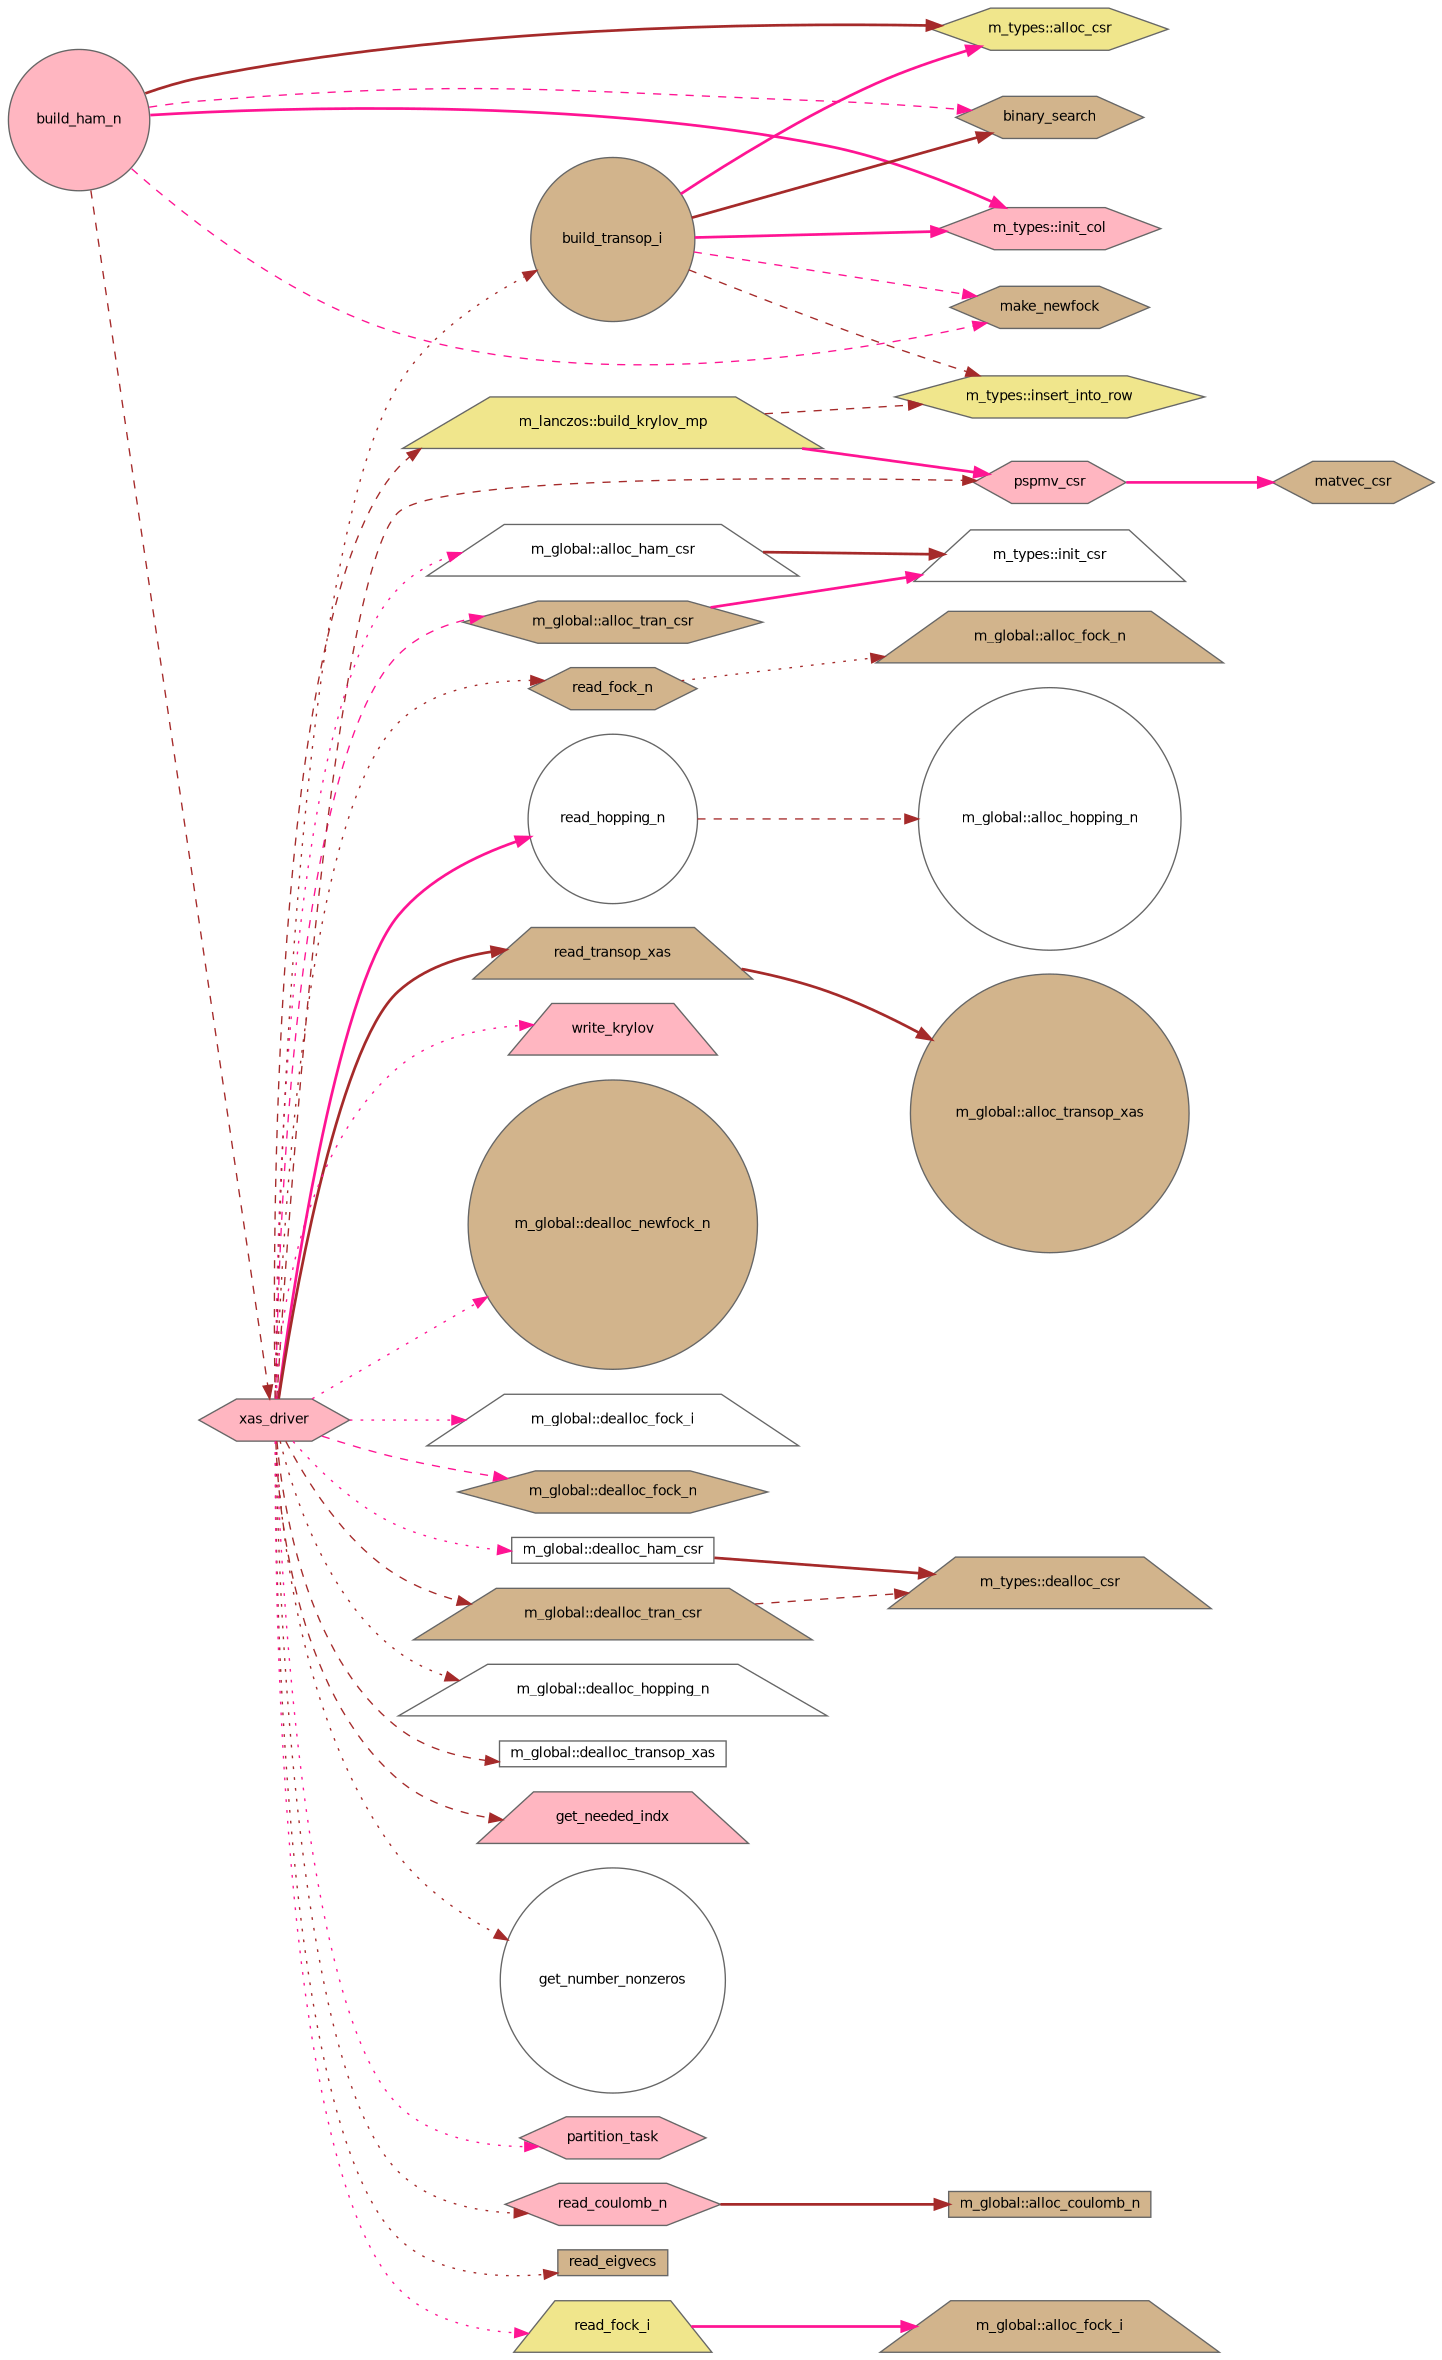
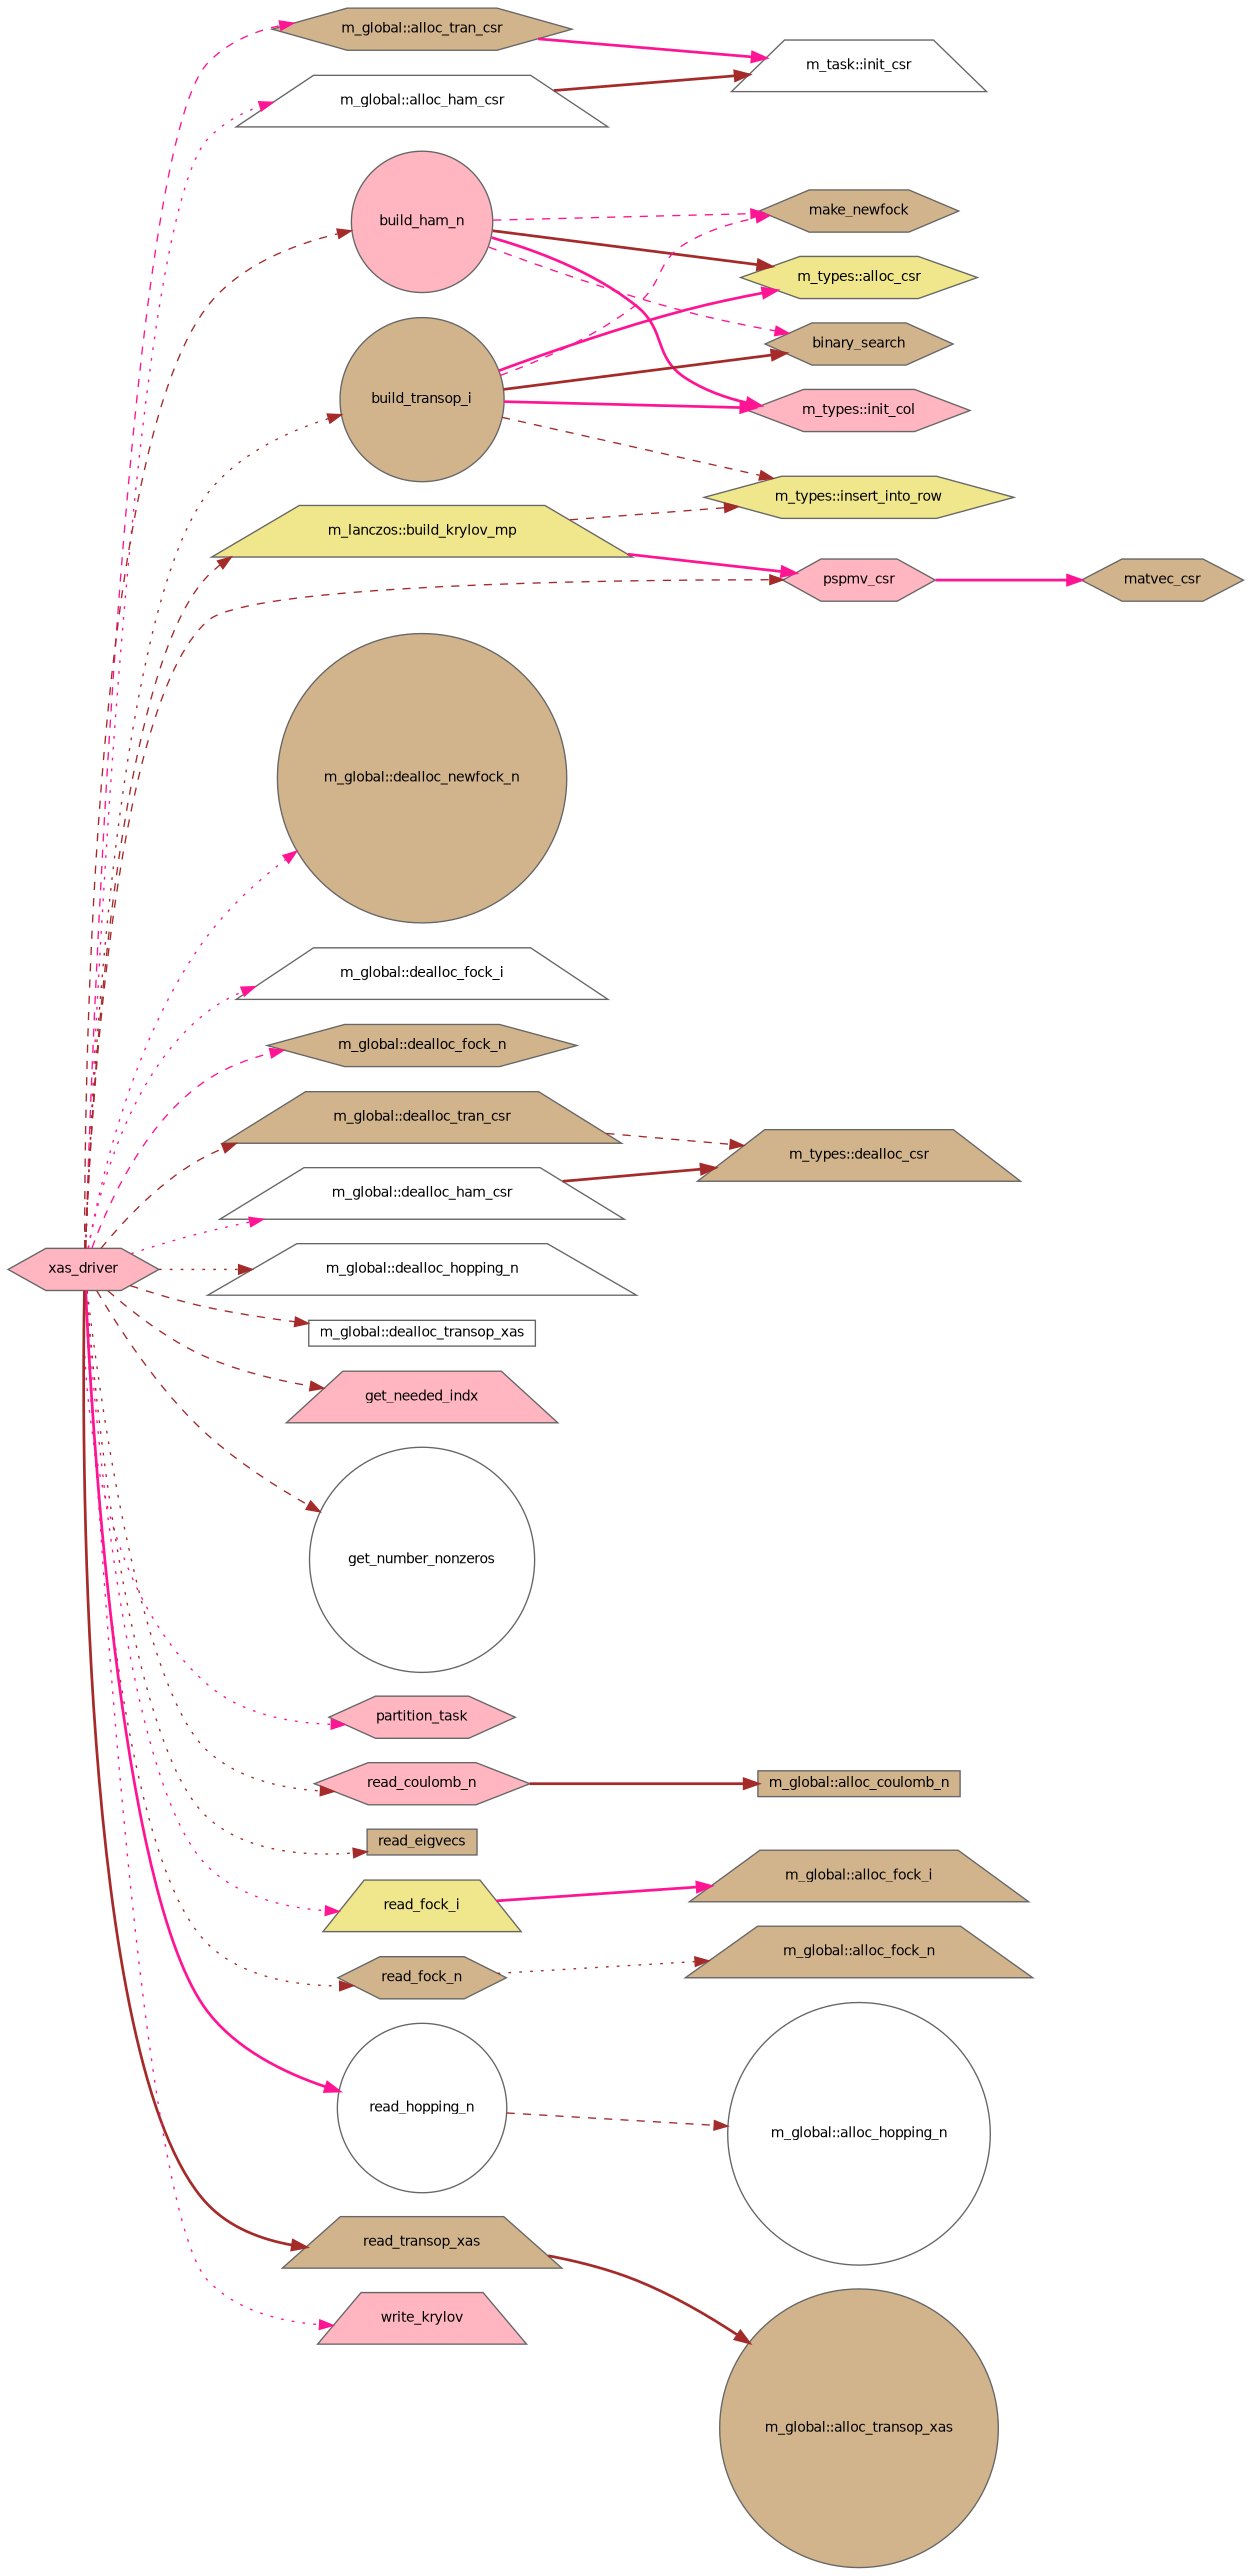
node "m_types::init_csr": label "m_types::init_csr" -> "m_task::init_csr"
edge "build_ham_n" -> "xas_driver": reversed
node "m_global::dealloc_ham_csr": shape box -> trapezium
edge "xas_driver" -> "get_number_nonzeros": style dotted -> dashed
